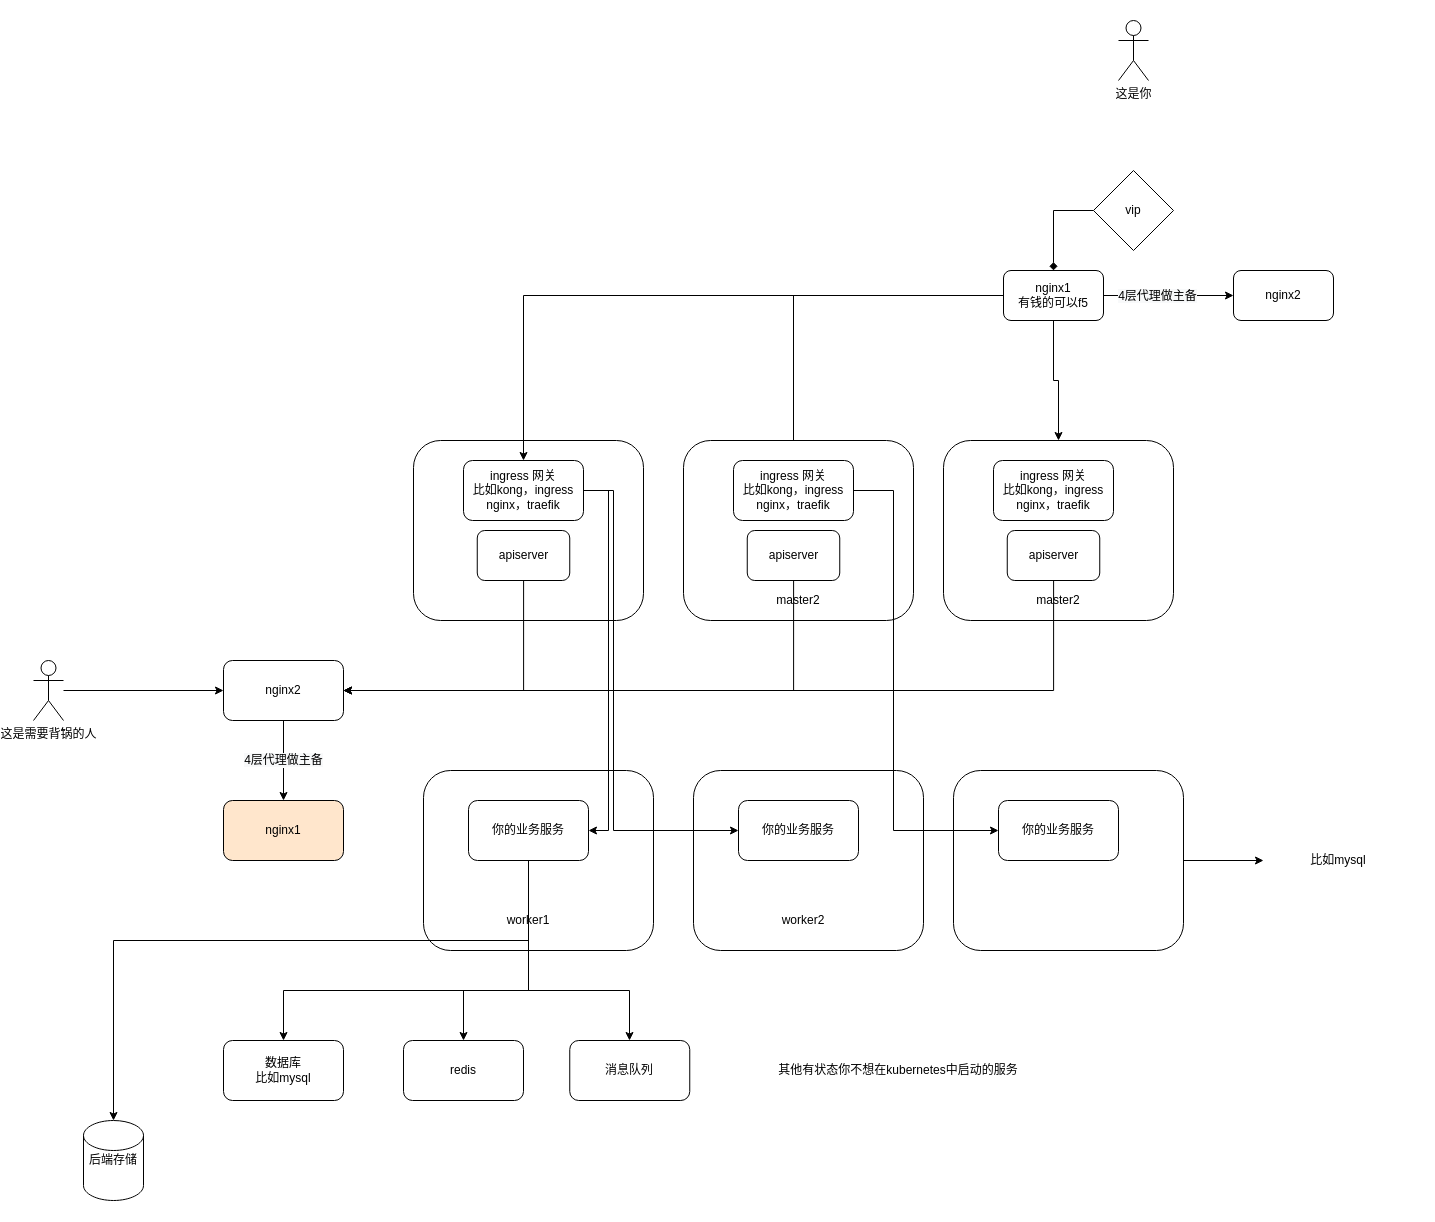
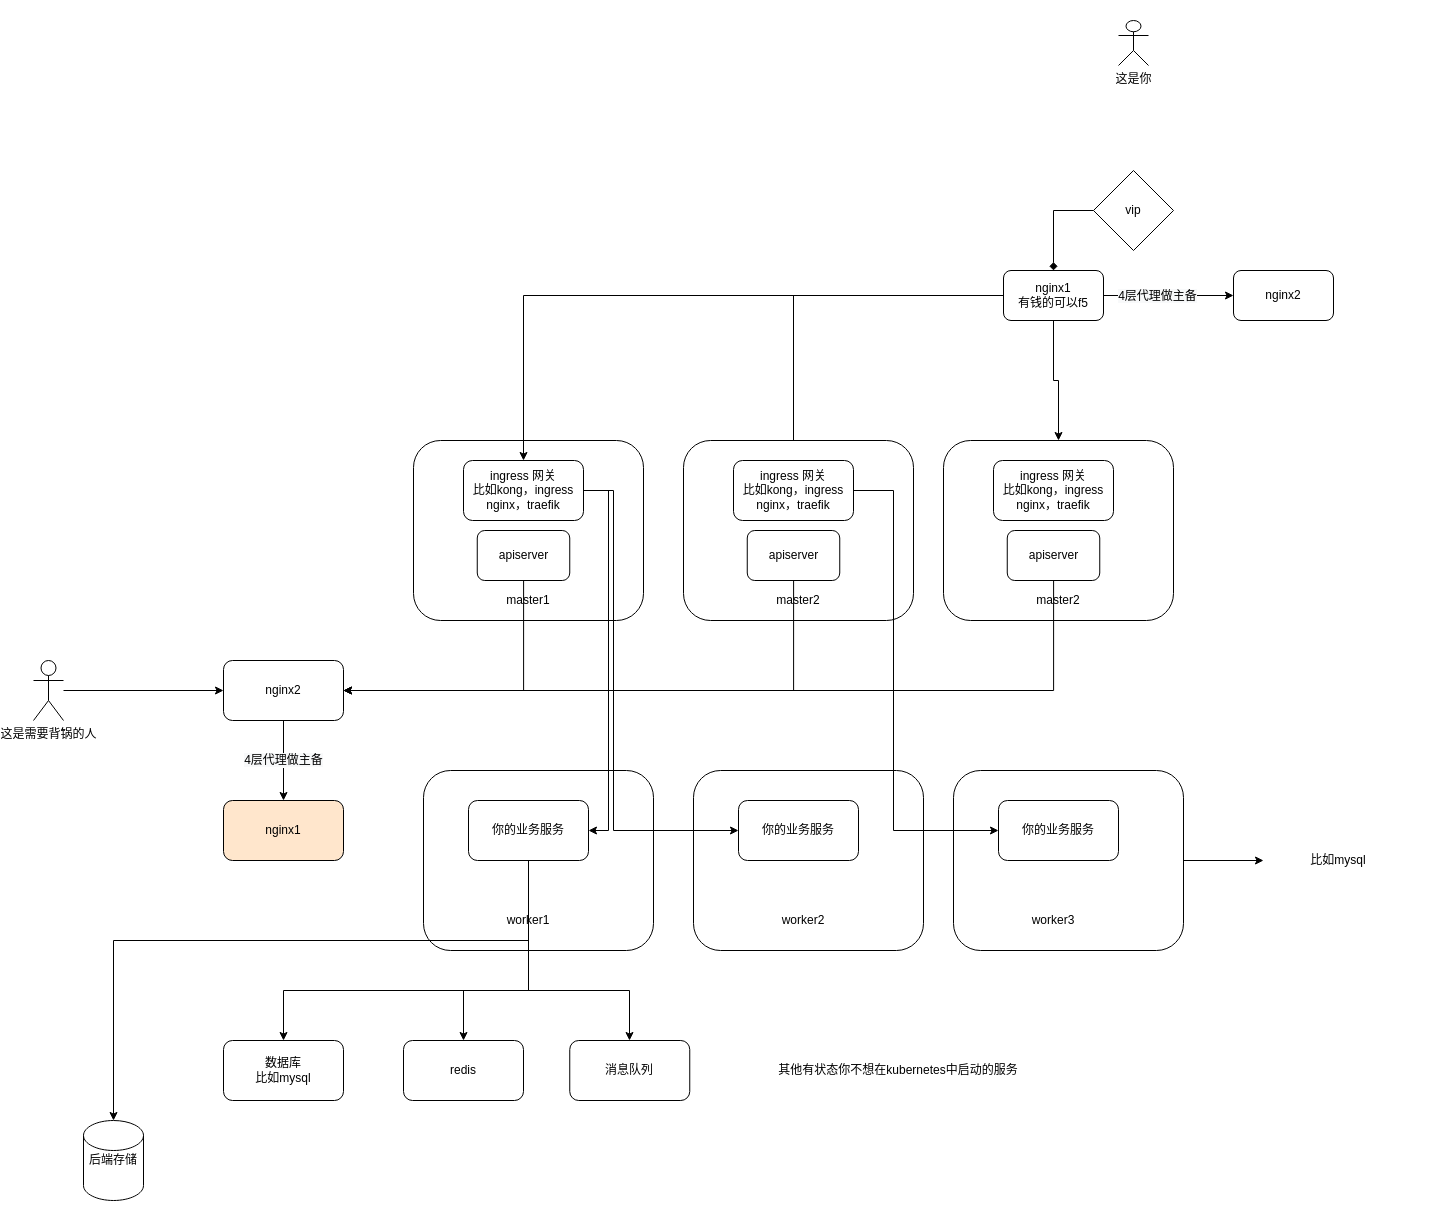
node "这是你": size 30x60 -> 30x45
node "master1": added
node "worker3": added
